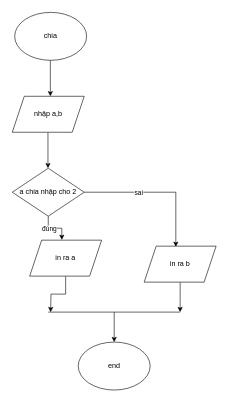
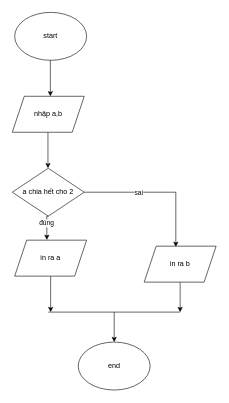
node "chia": label "chia" -> "start"
node "a chia nhập cho 2": label "a chia nhập cho 2" -> "a chia hết cho 2"
node "in ra a": moved (66, 258) -> (51, 258)
